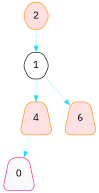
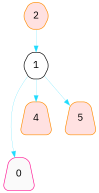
node "6": label "6" -> "5"
edge "4" -> "0": now "1" -> "0"
